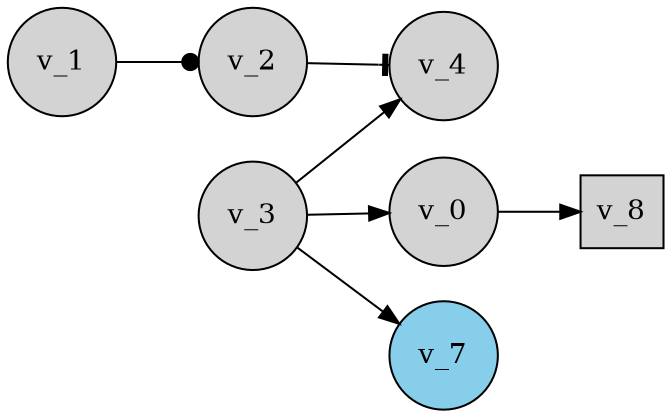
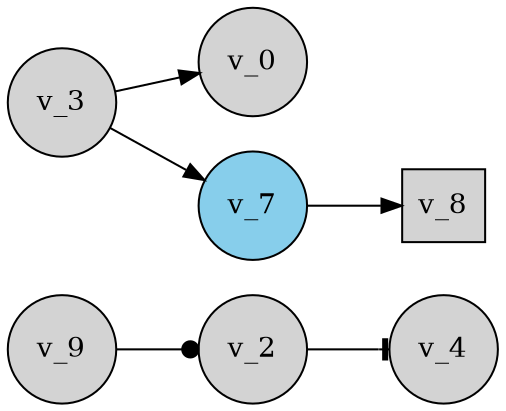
node "v_1": label "v_1" -> "v_9"
edge "v_3" -> "v_4": removed
edge "v_0" -> "v_8": now "v_7" -> "v_8"
